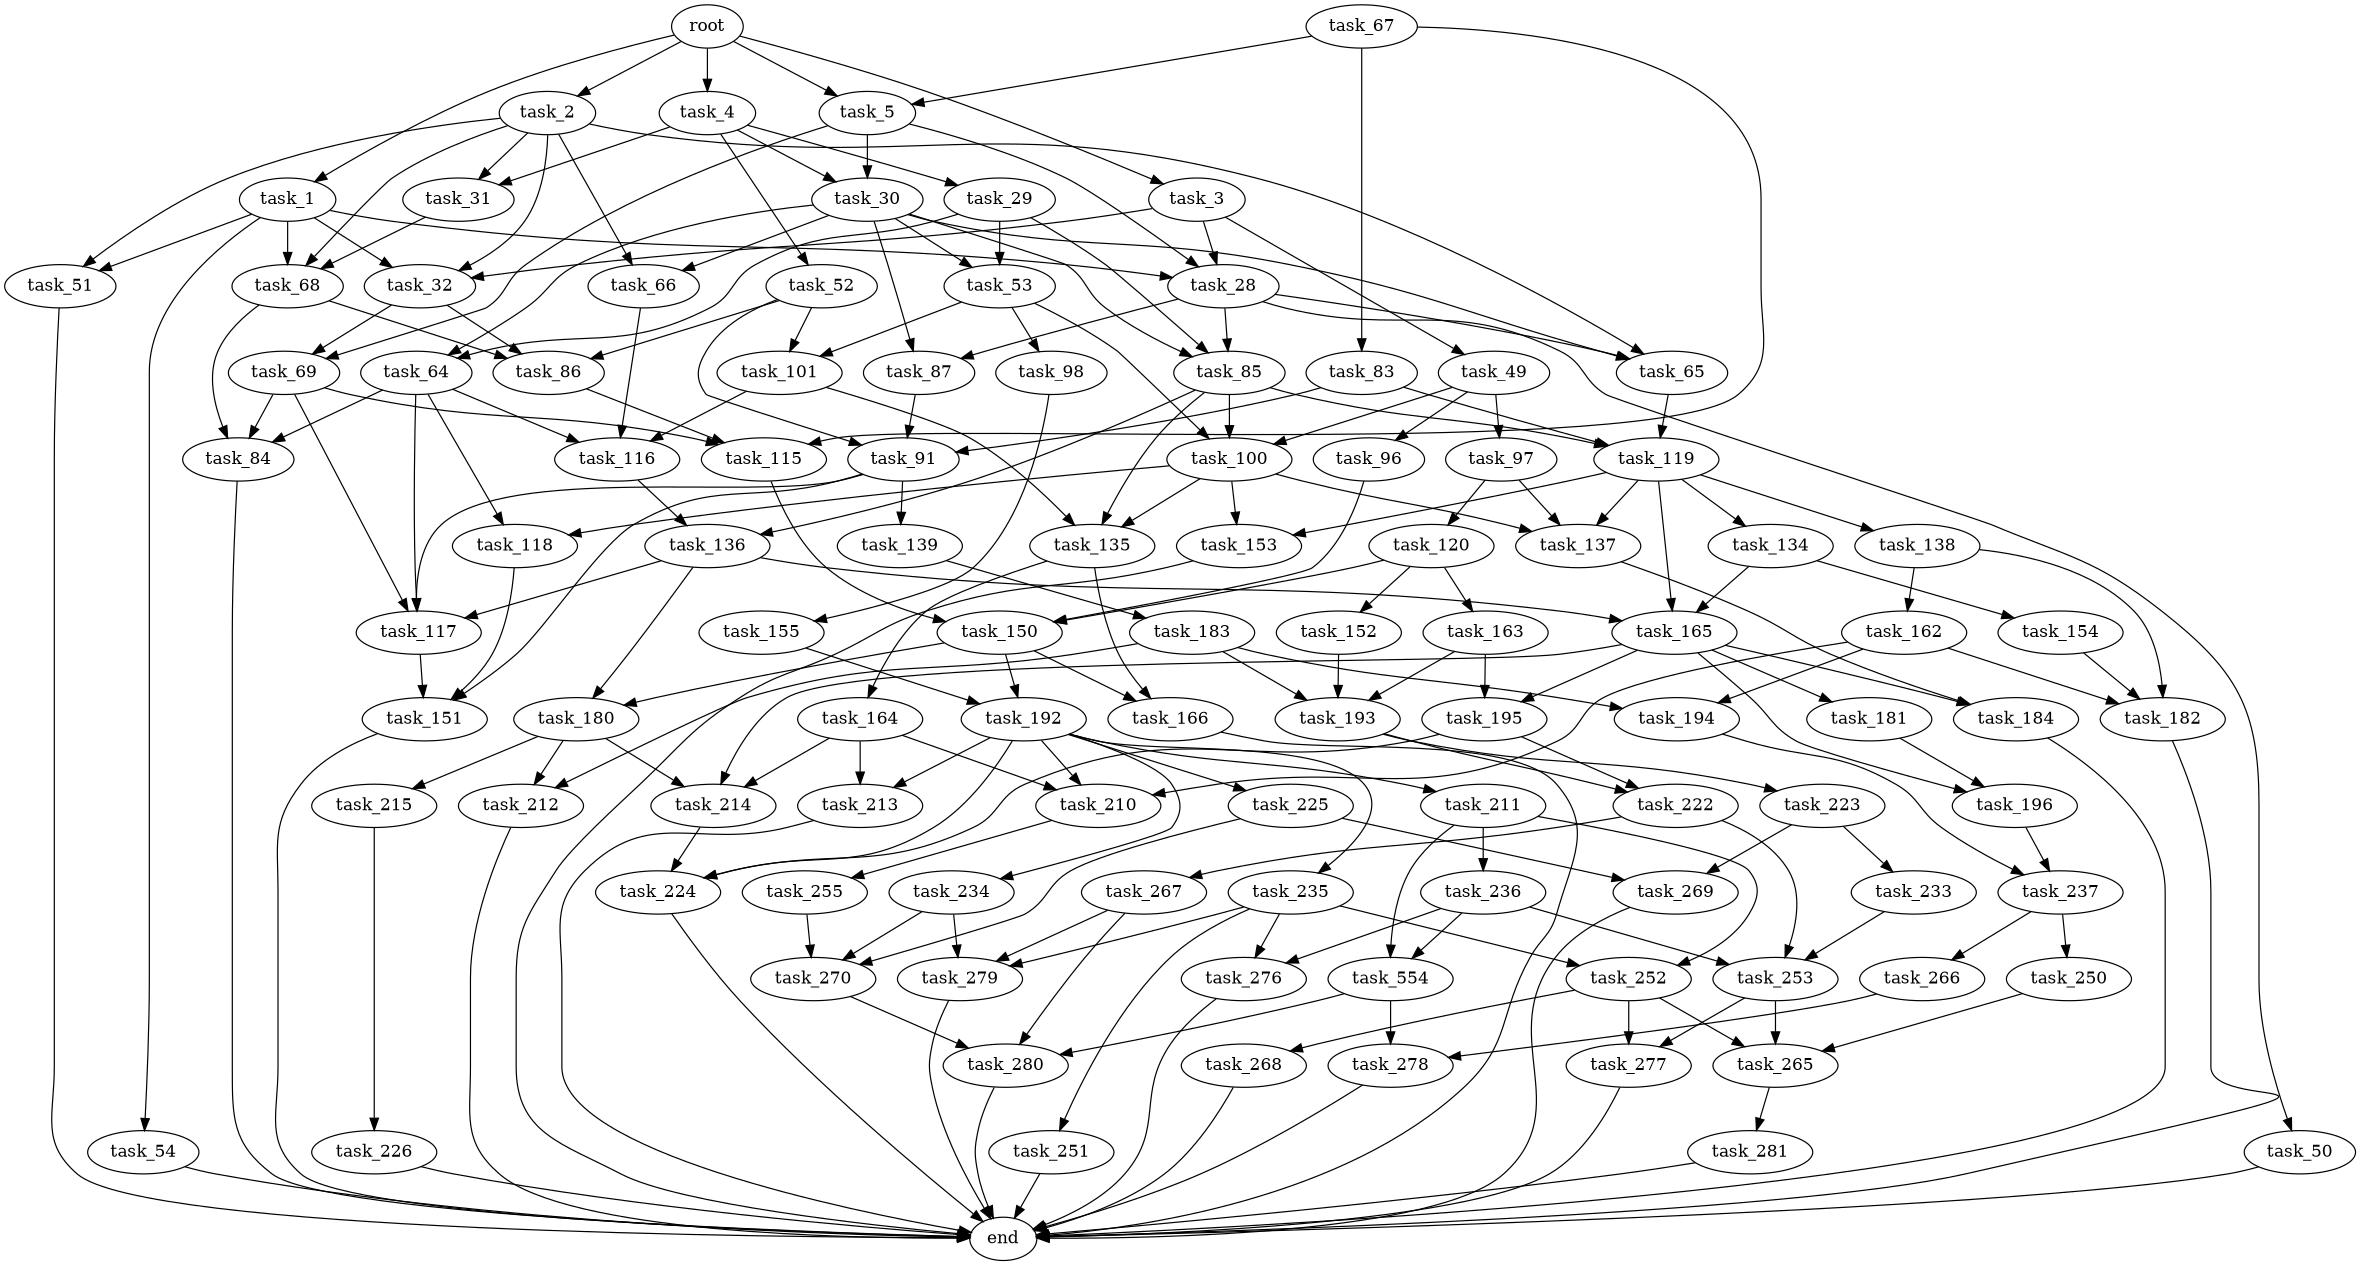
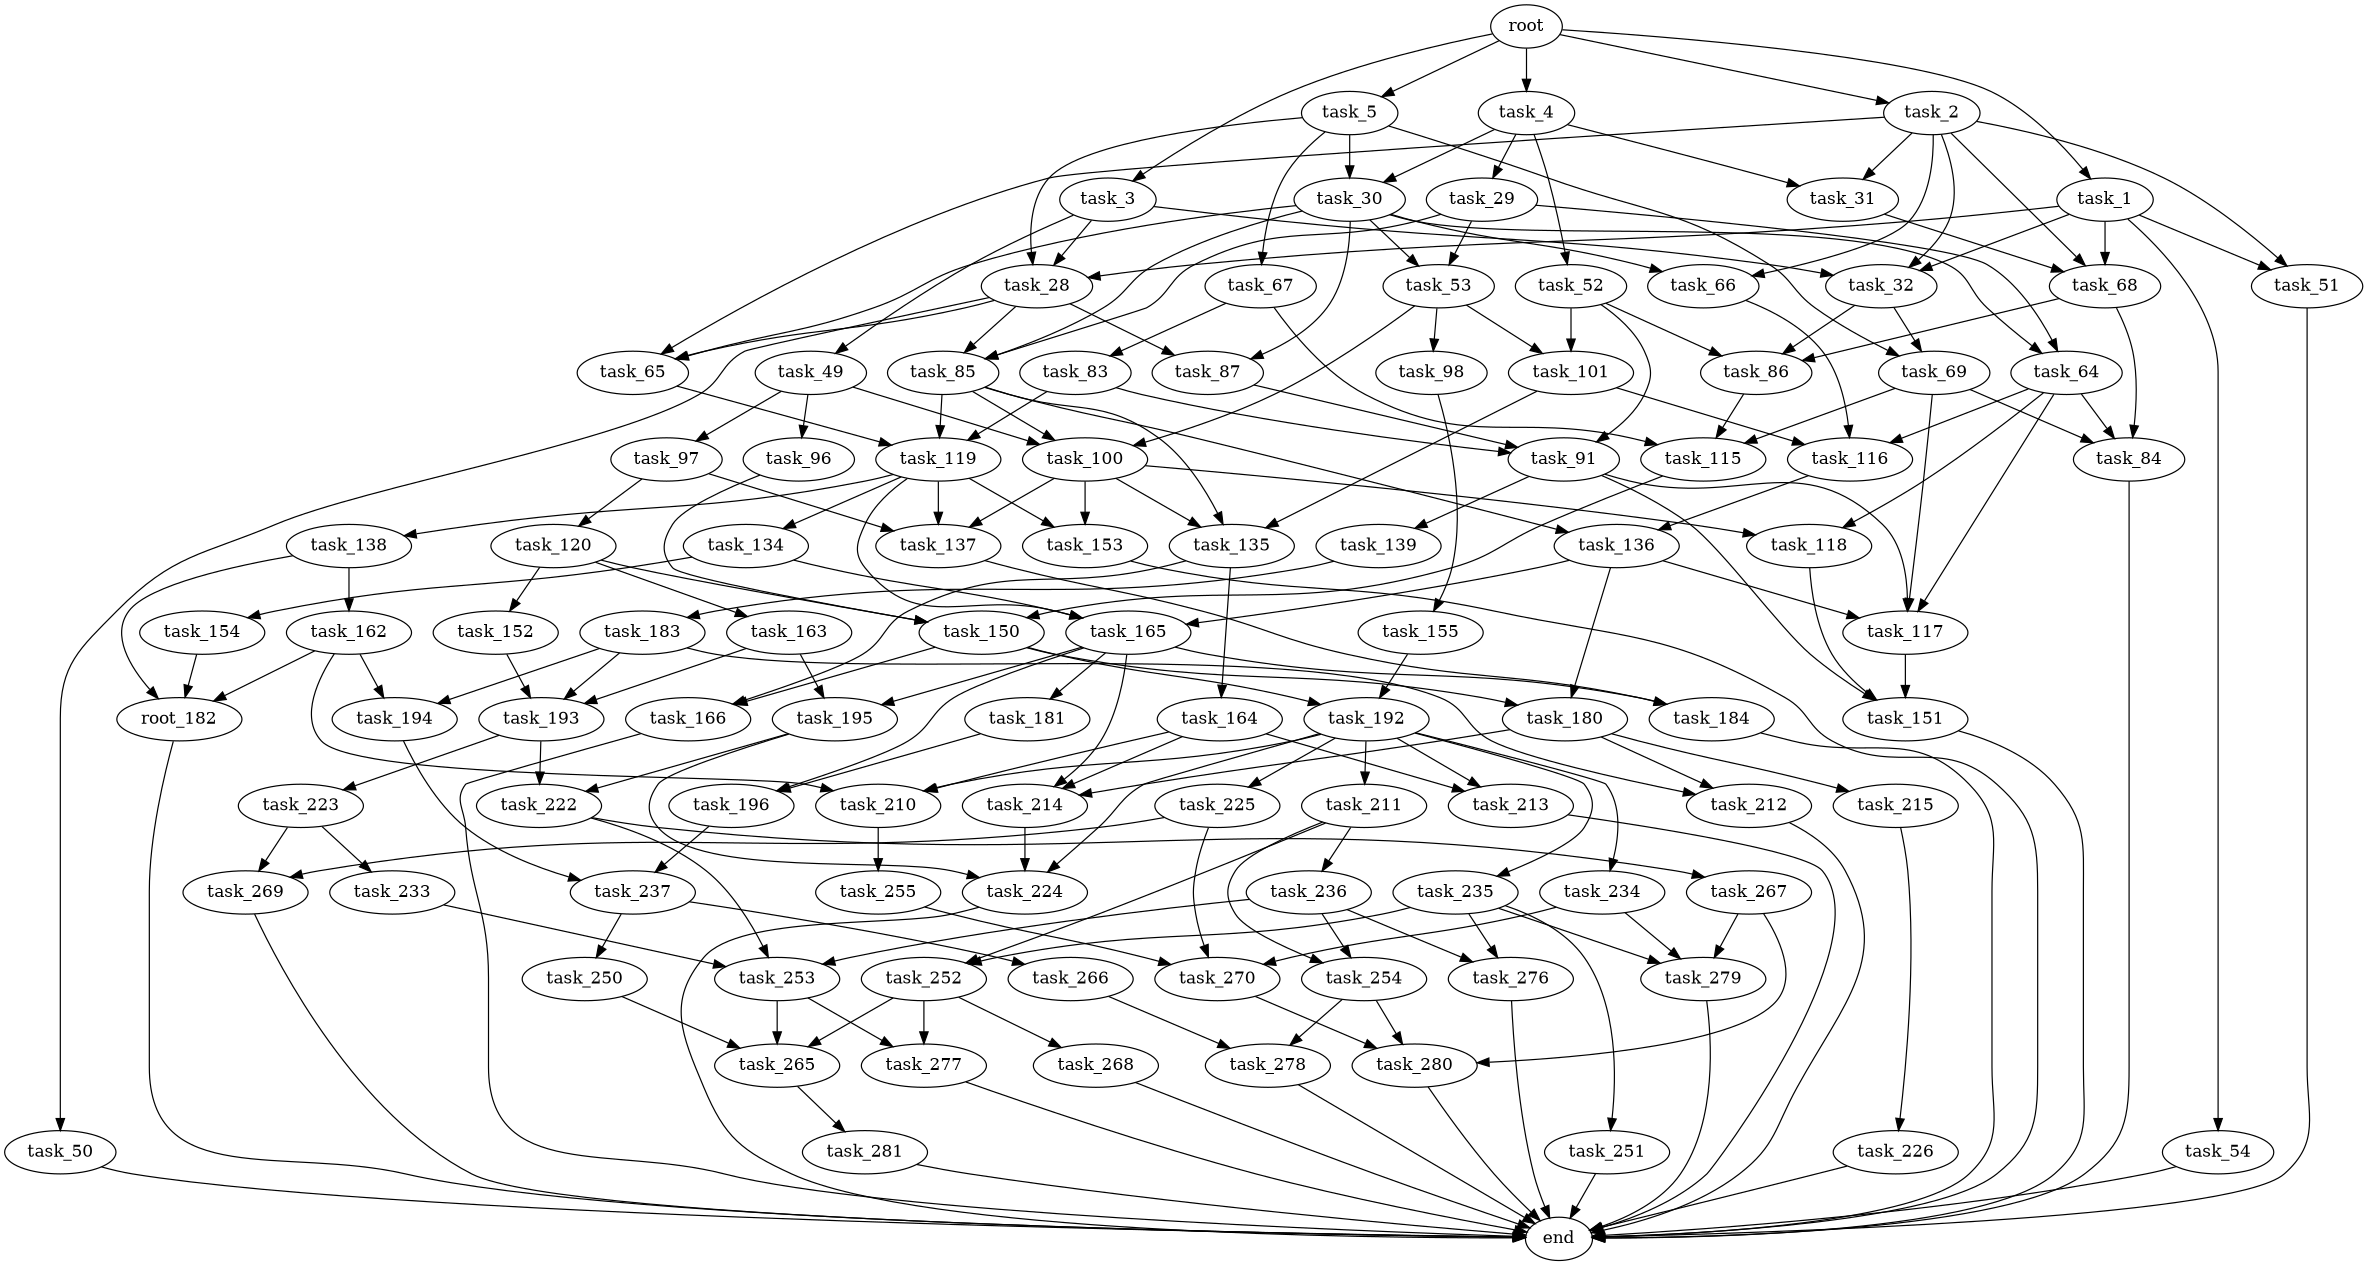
edge "task_67" -> "task_5": reversed
node "task_182": label "task_182" -> "root_182"
node "task_554": label "task_554" -> "task_254"
